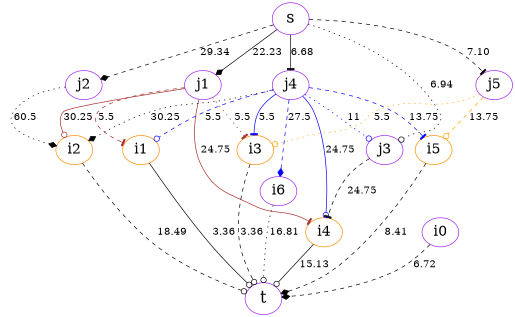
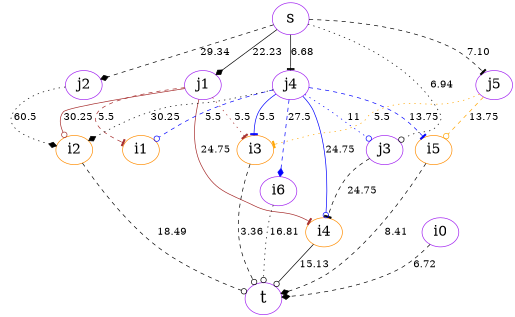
edge "j5" -> "i3": arrowhead odot -> tee
edge "i1" -> "t": removed, label "3.36"
